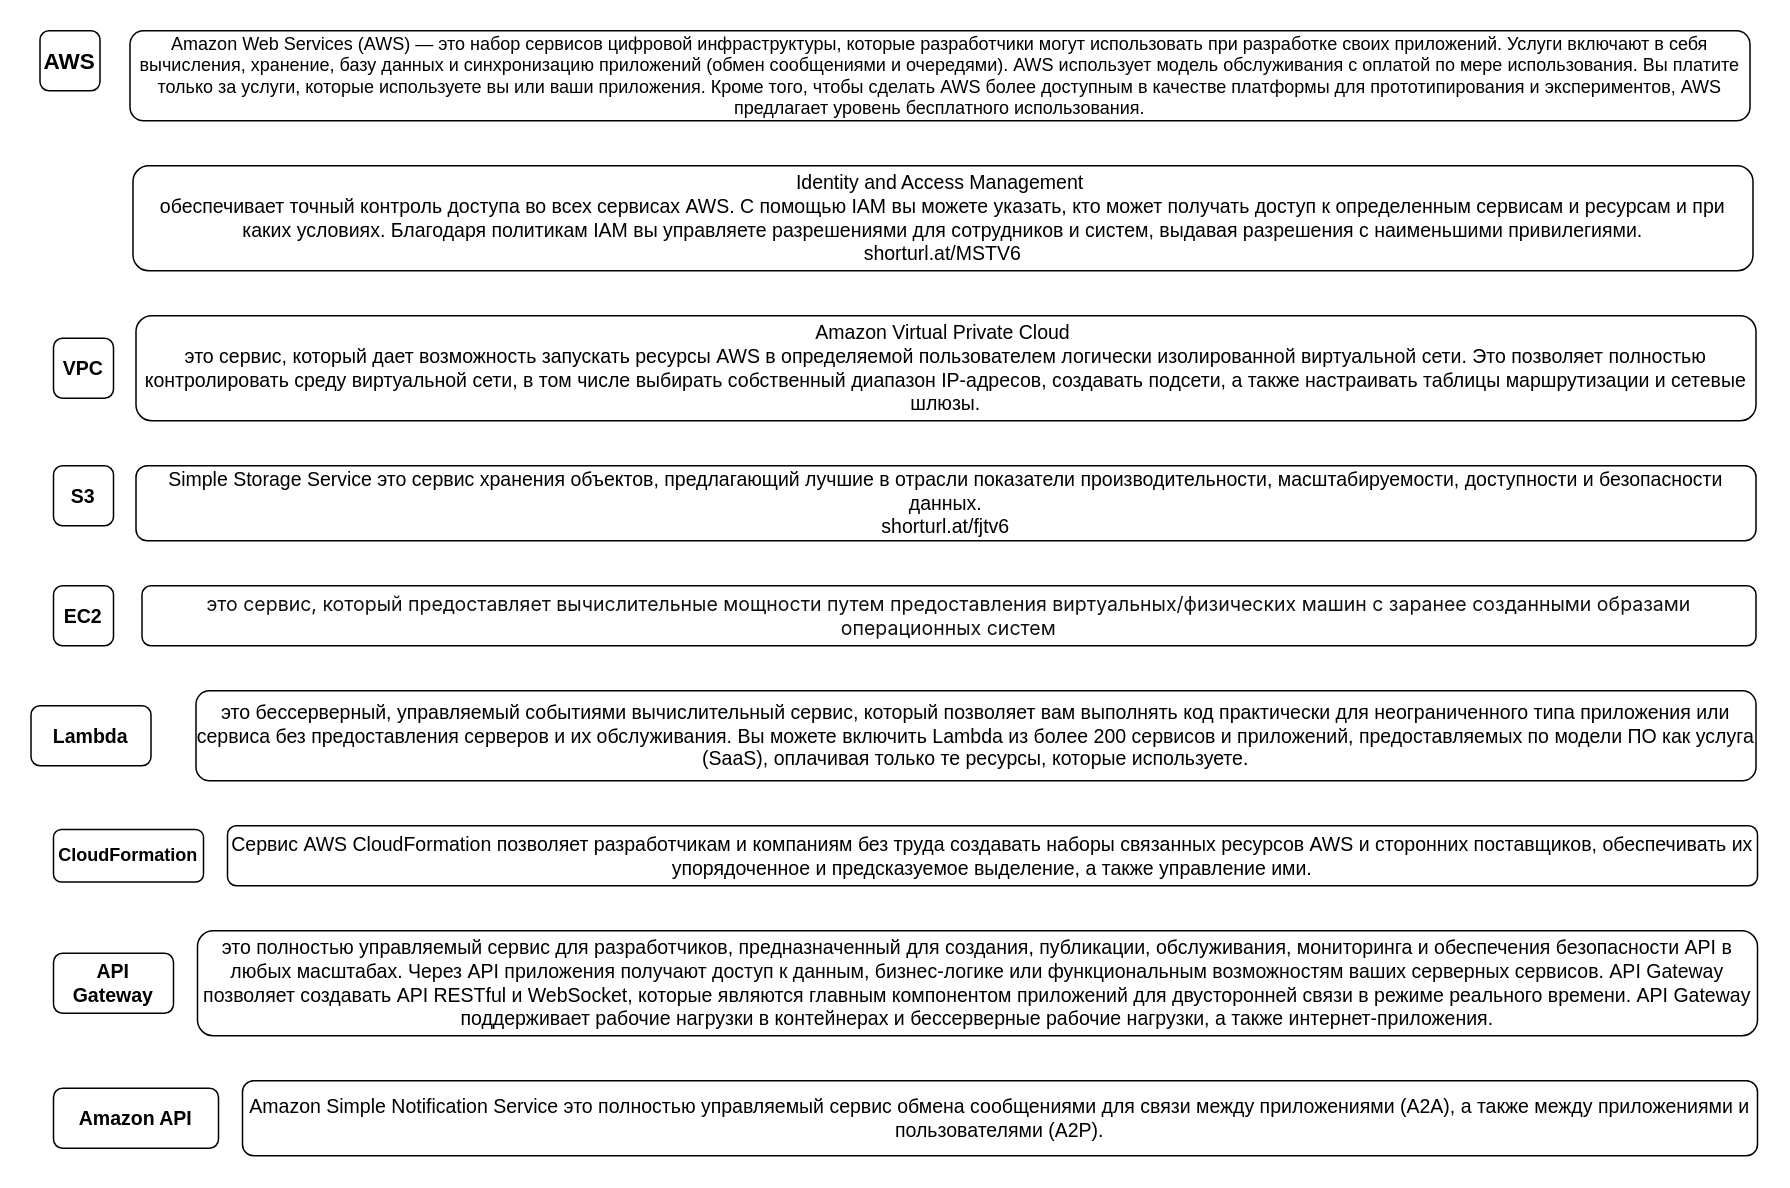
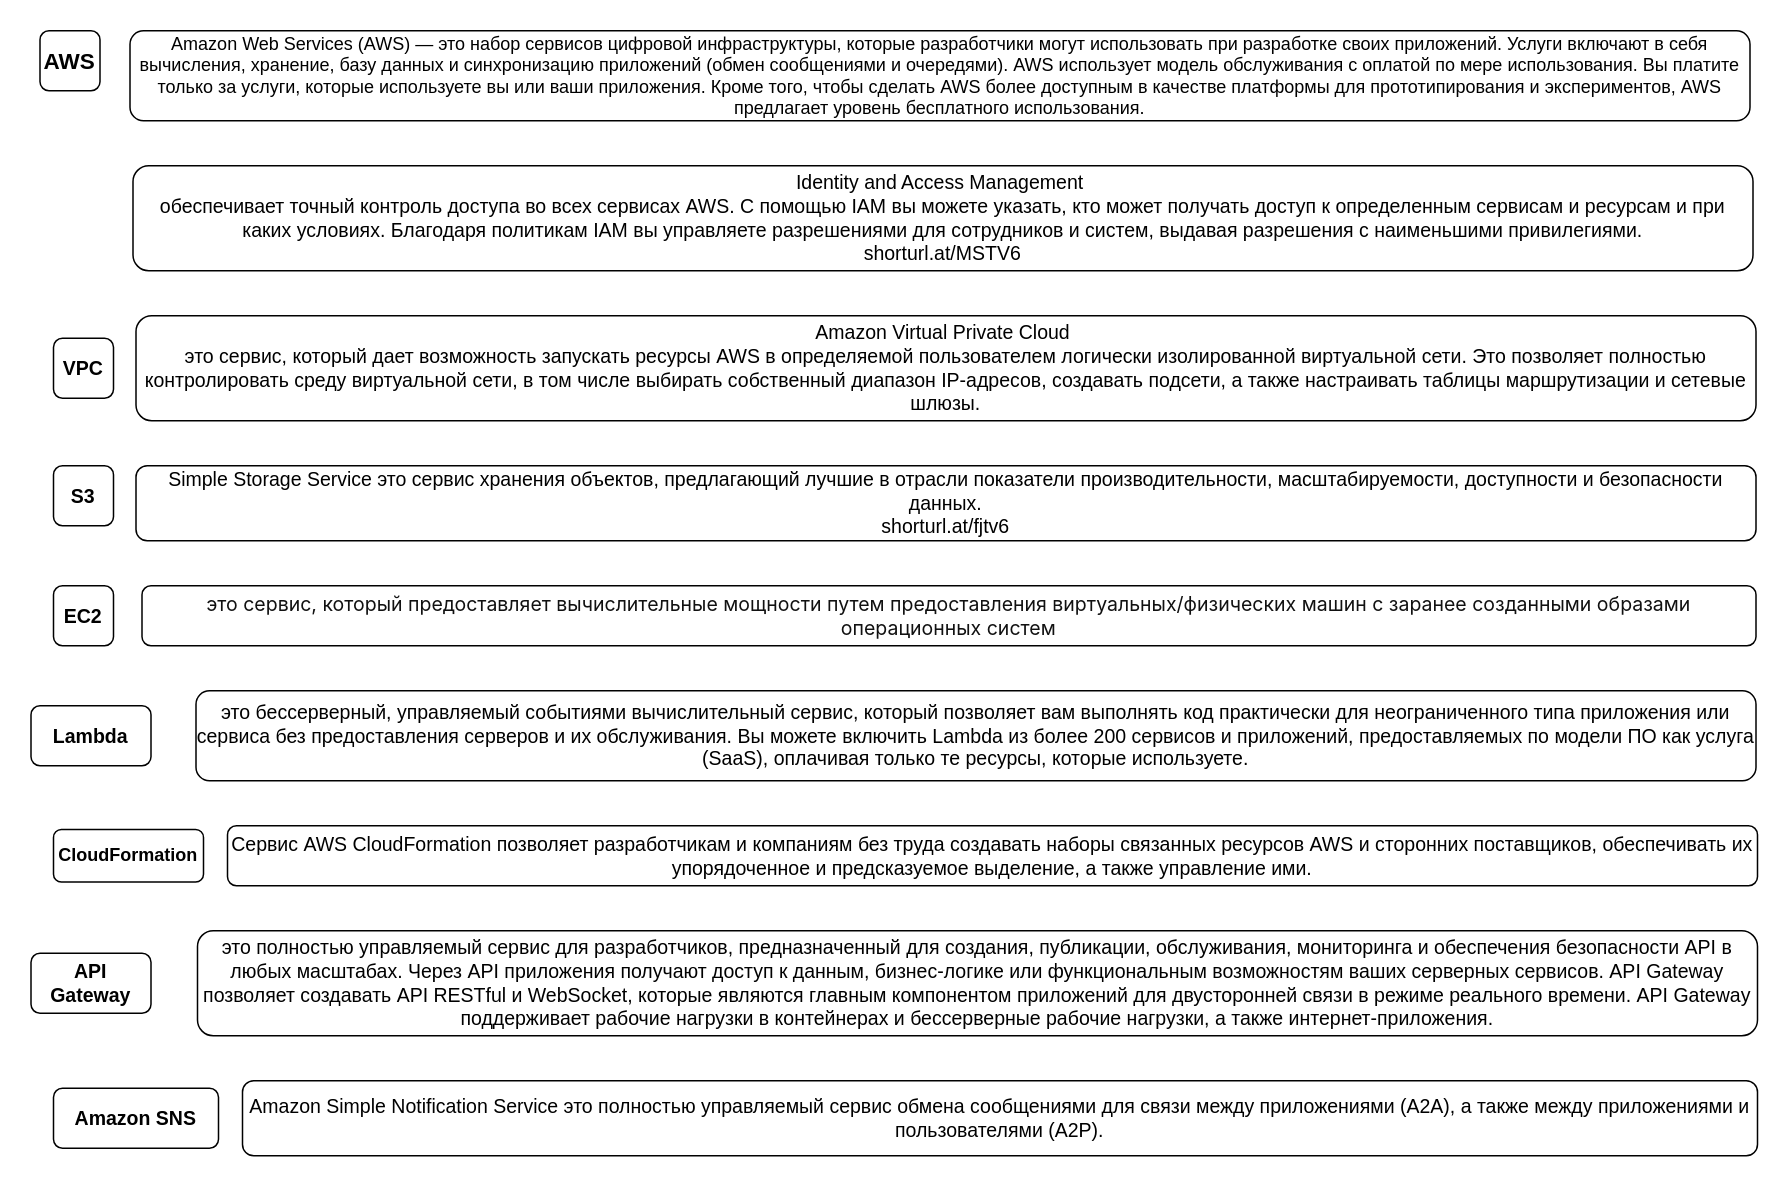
node "API Gateway": moved (113, 983) -> (91, 983)
node "Amazon API": label "Amazon API" -> "Amazon SNS"
